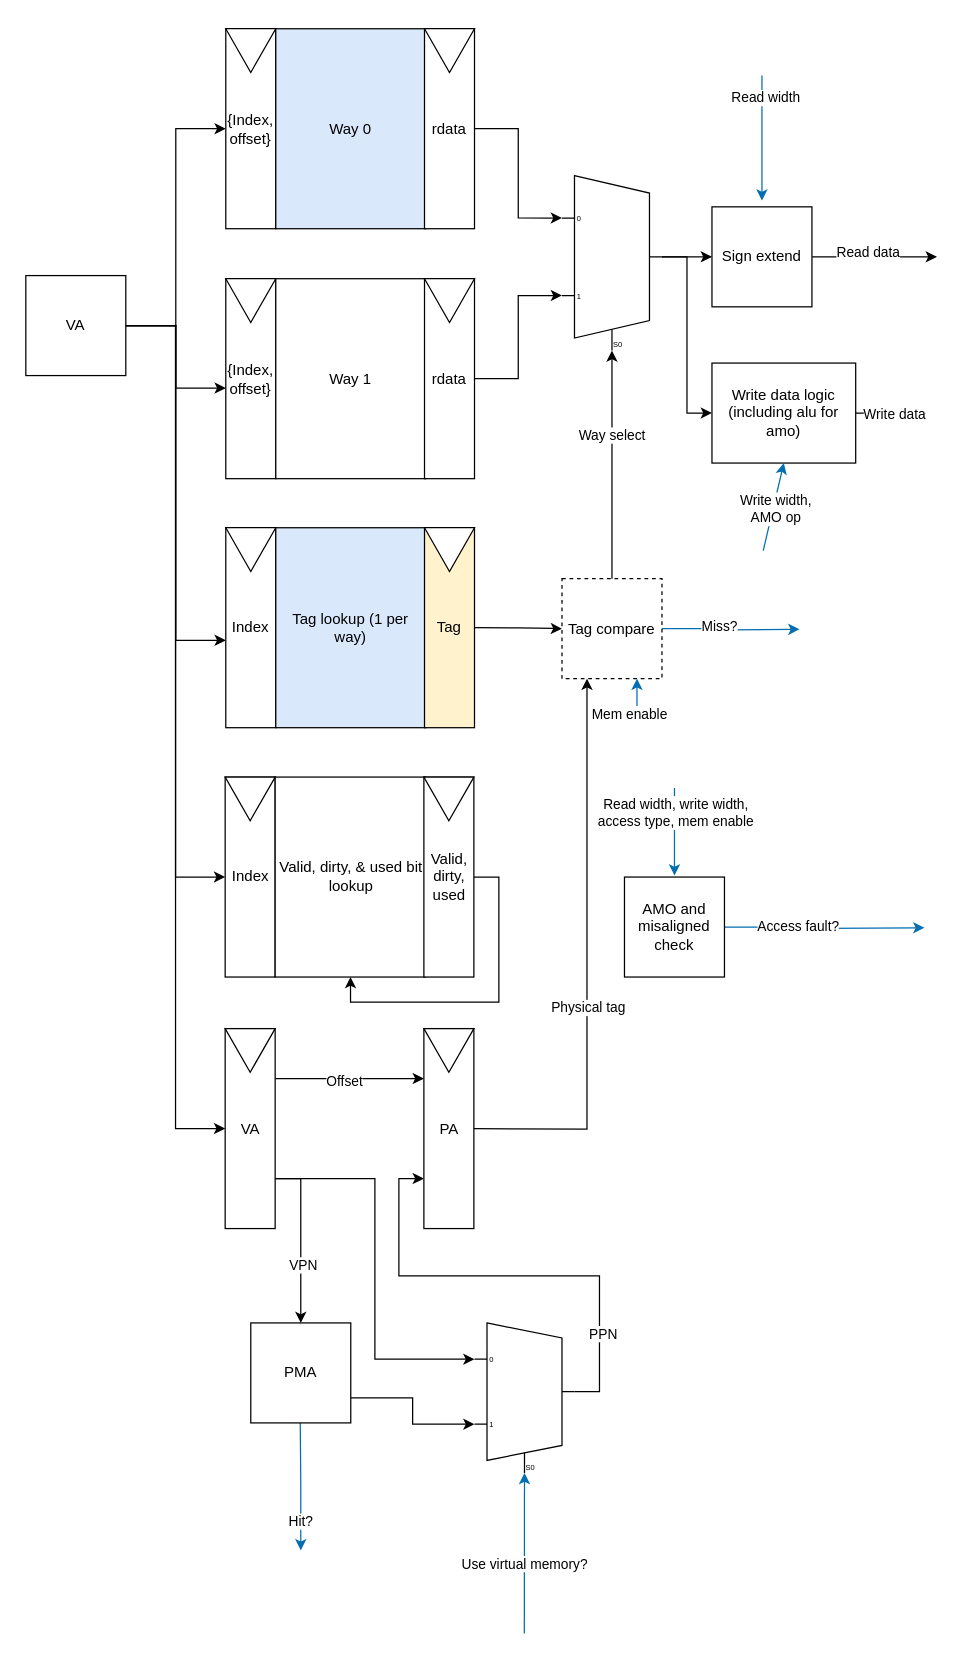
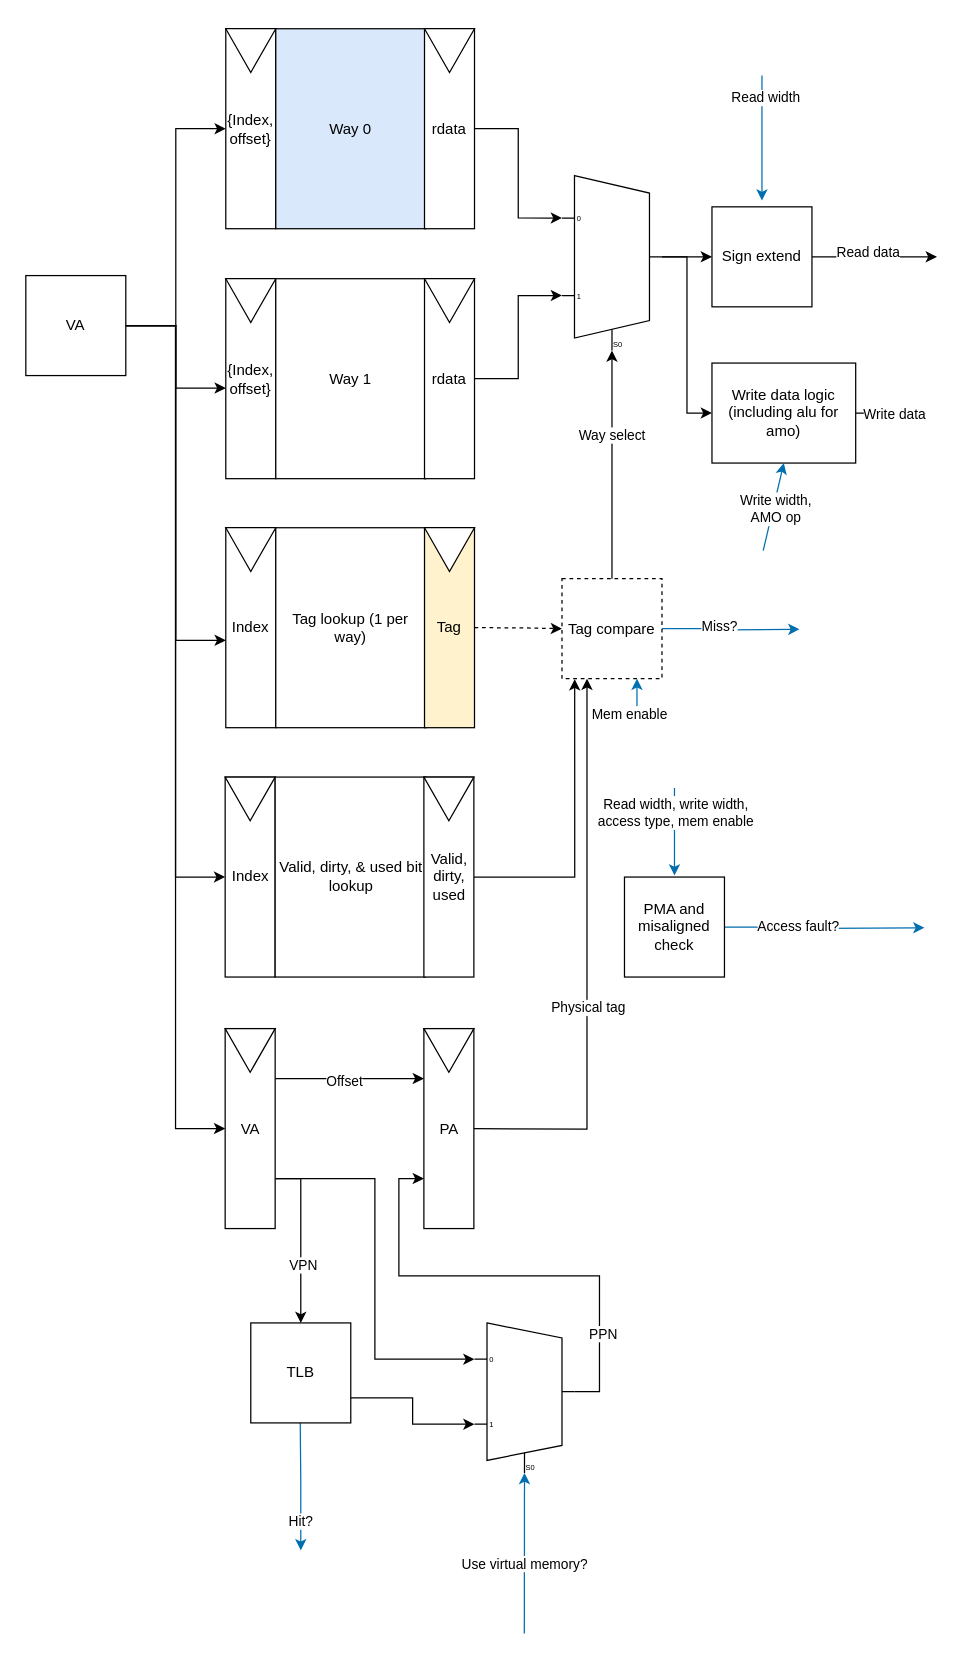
node "Tag lookup (1 per way)": fillcolor #dae8fc -> #ffffff
edge "Tag" -> "Tag compare": style solid -> dashed
node "AMO and misaligned check": label "AMO and misaligned check" -> "PMA and misaligned check"
edge "Valid, dirty, used" -> "Valid, dirty, & used bit lookup": now "Valid, dirty, used" -> "Tag compare"
node "PMA": label "PMA" -> "TLB"
